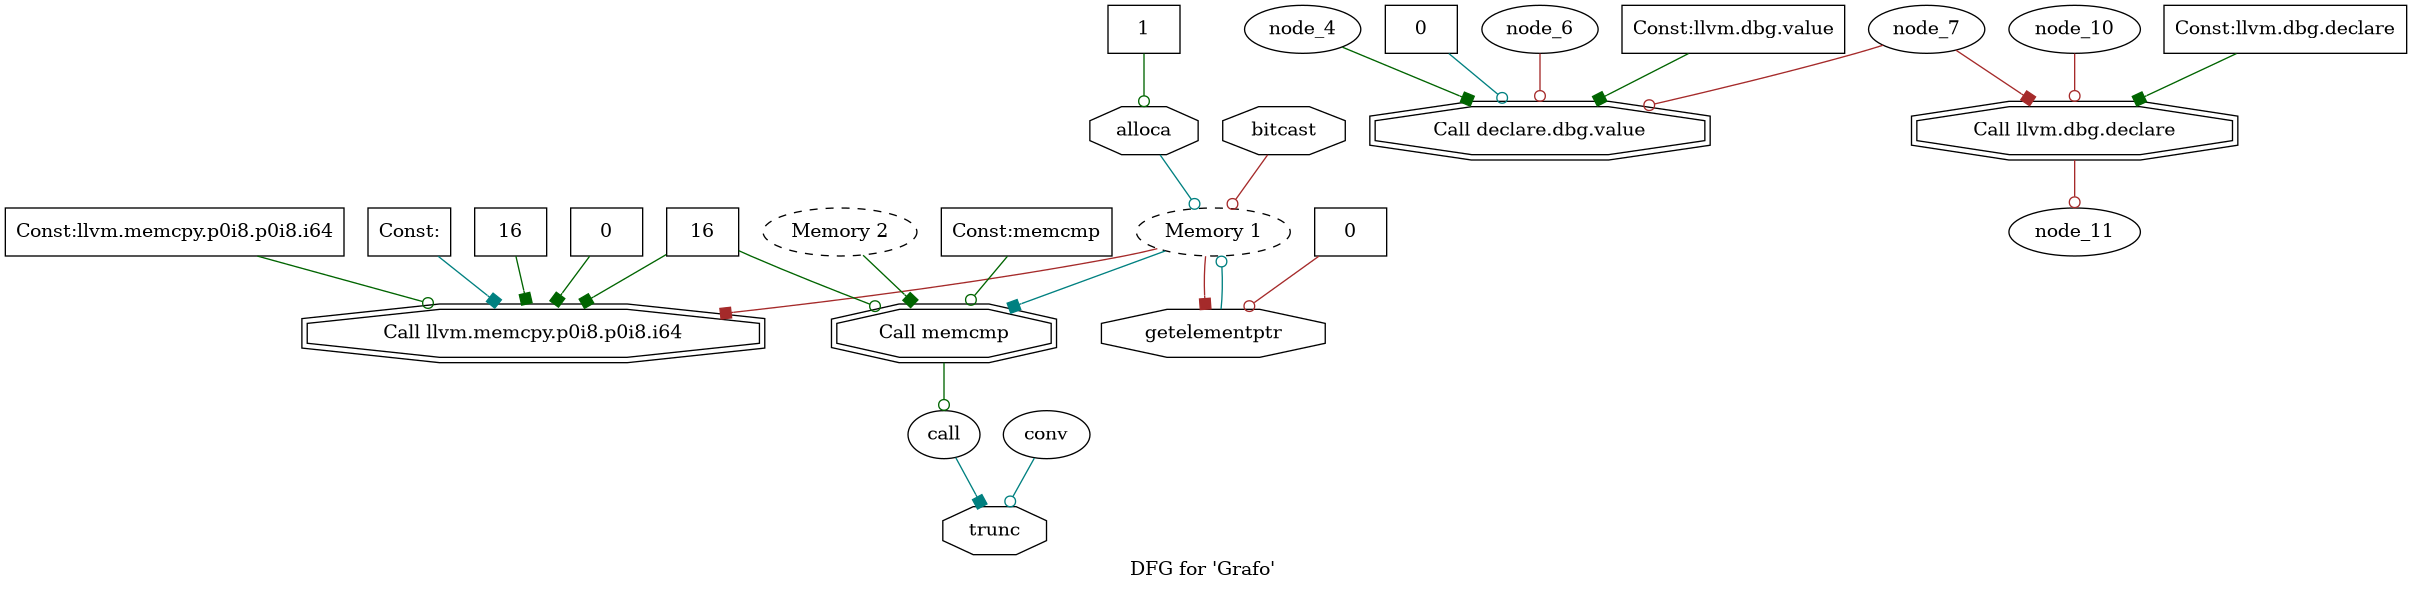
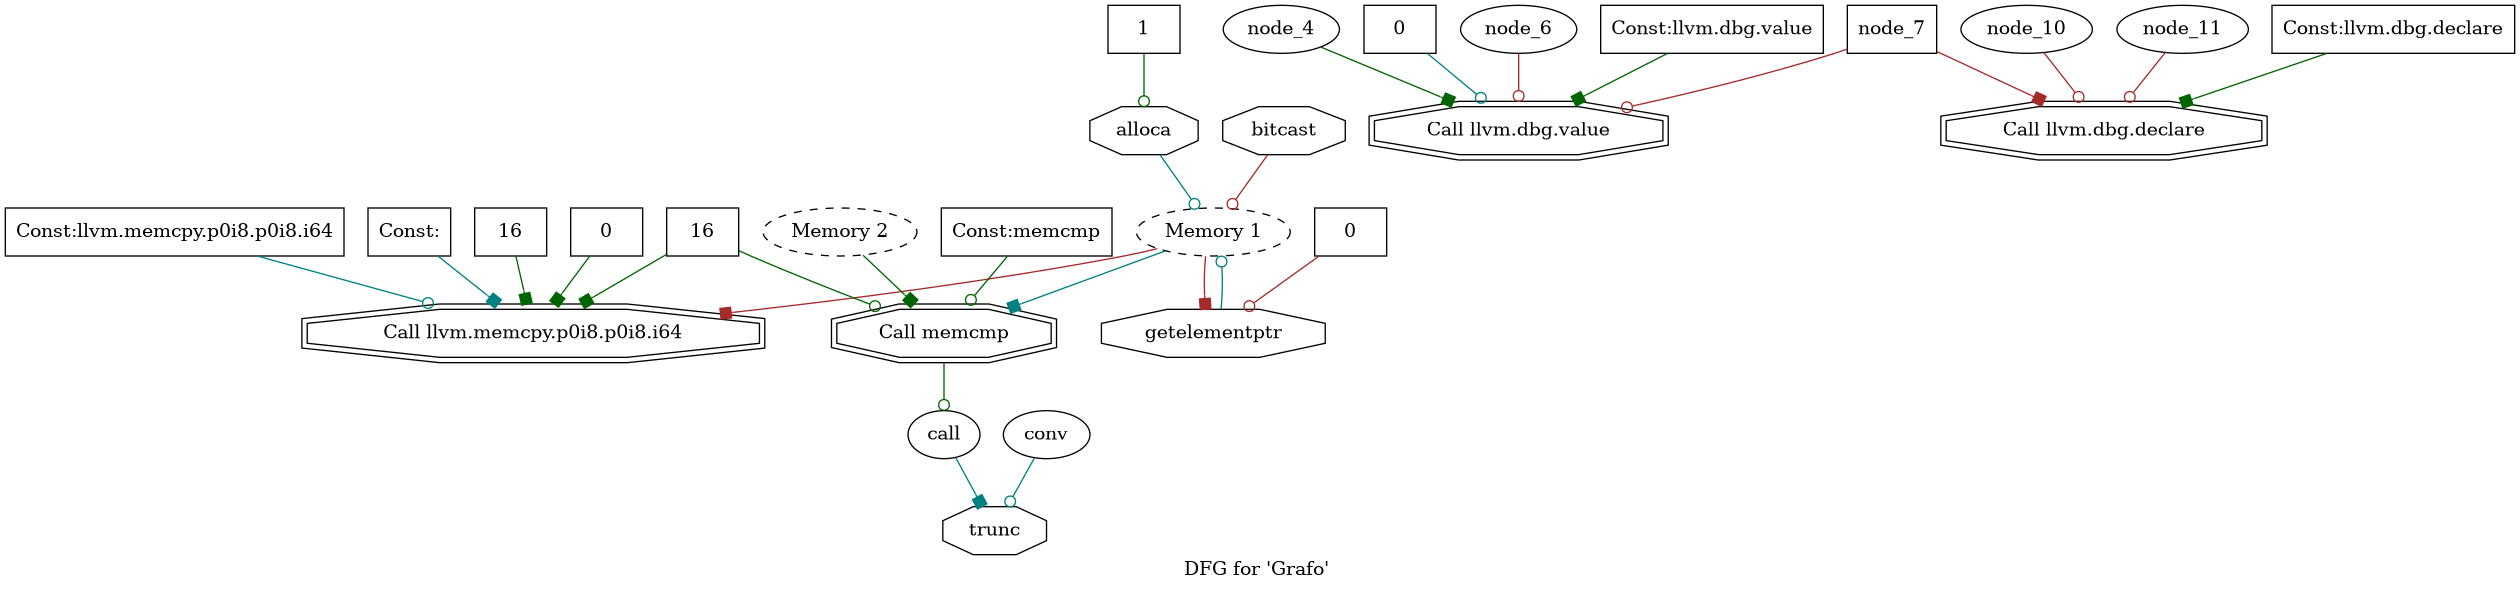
node "node_7": shape ellipse -> box
node "Call declare.dbg.value": label "Call declare.dbg.value" -> "Call llvm.dbg.value"
edge "Call llvm.dbg.declare" -> "node_11": reversed
edge "Const:llvm.memcpy.p0i8.p0i8.i64" -> "Call llvm.memcpy.p0i8.p0i8.i64": color darkgreen -> teal
